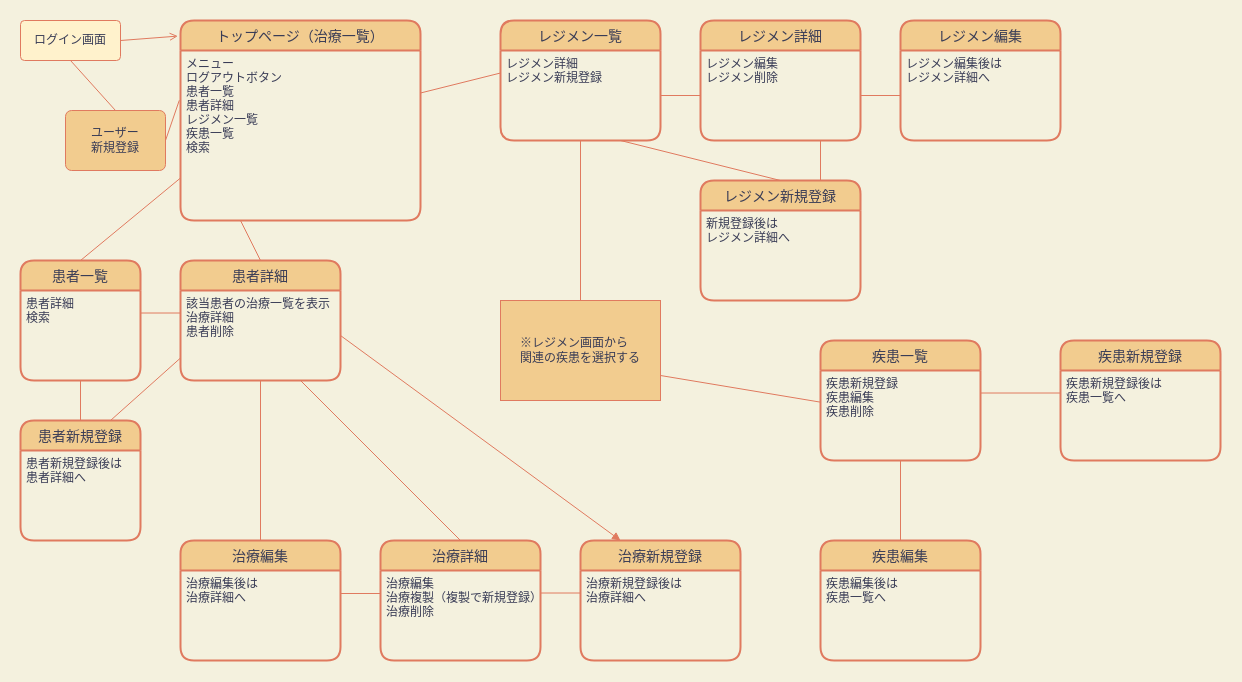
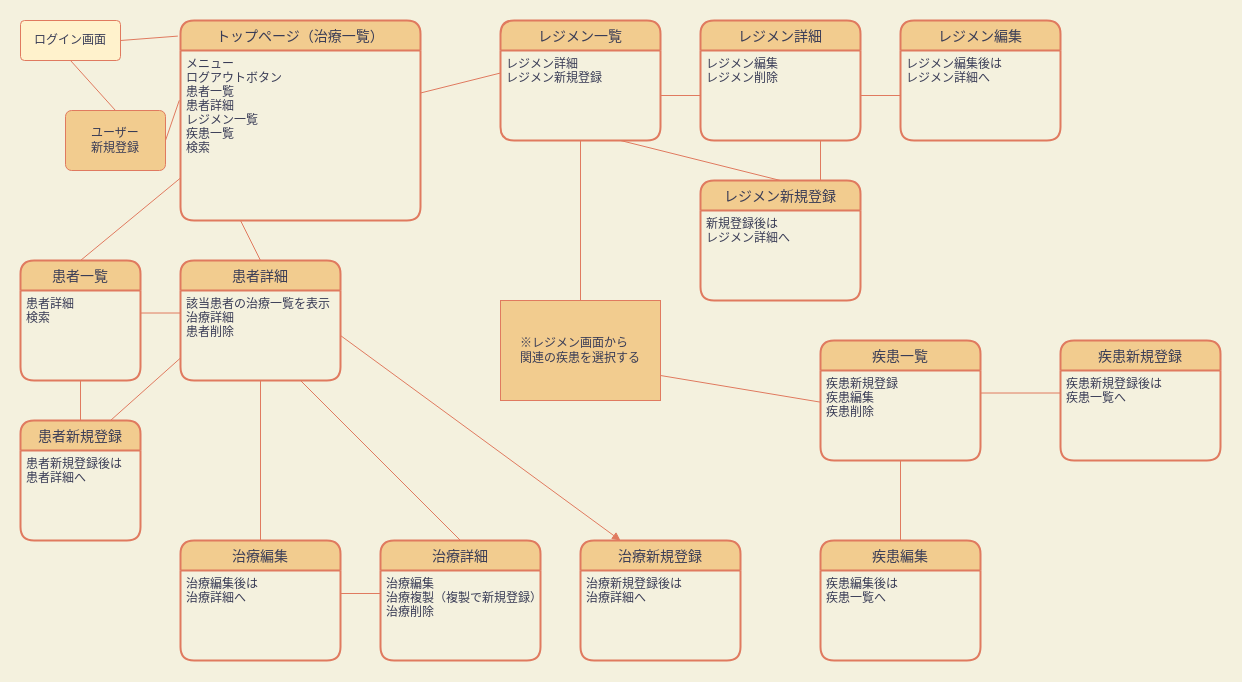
edge "ログイン画面" -> "トップページ（治療一覧）": arrowhead open -> none
edge "治療編集 治療複製（複製で新規登録） 治療削除" -- "治療新規登録後は 治療詳細へ": removed
